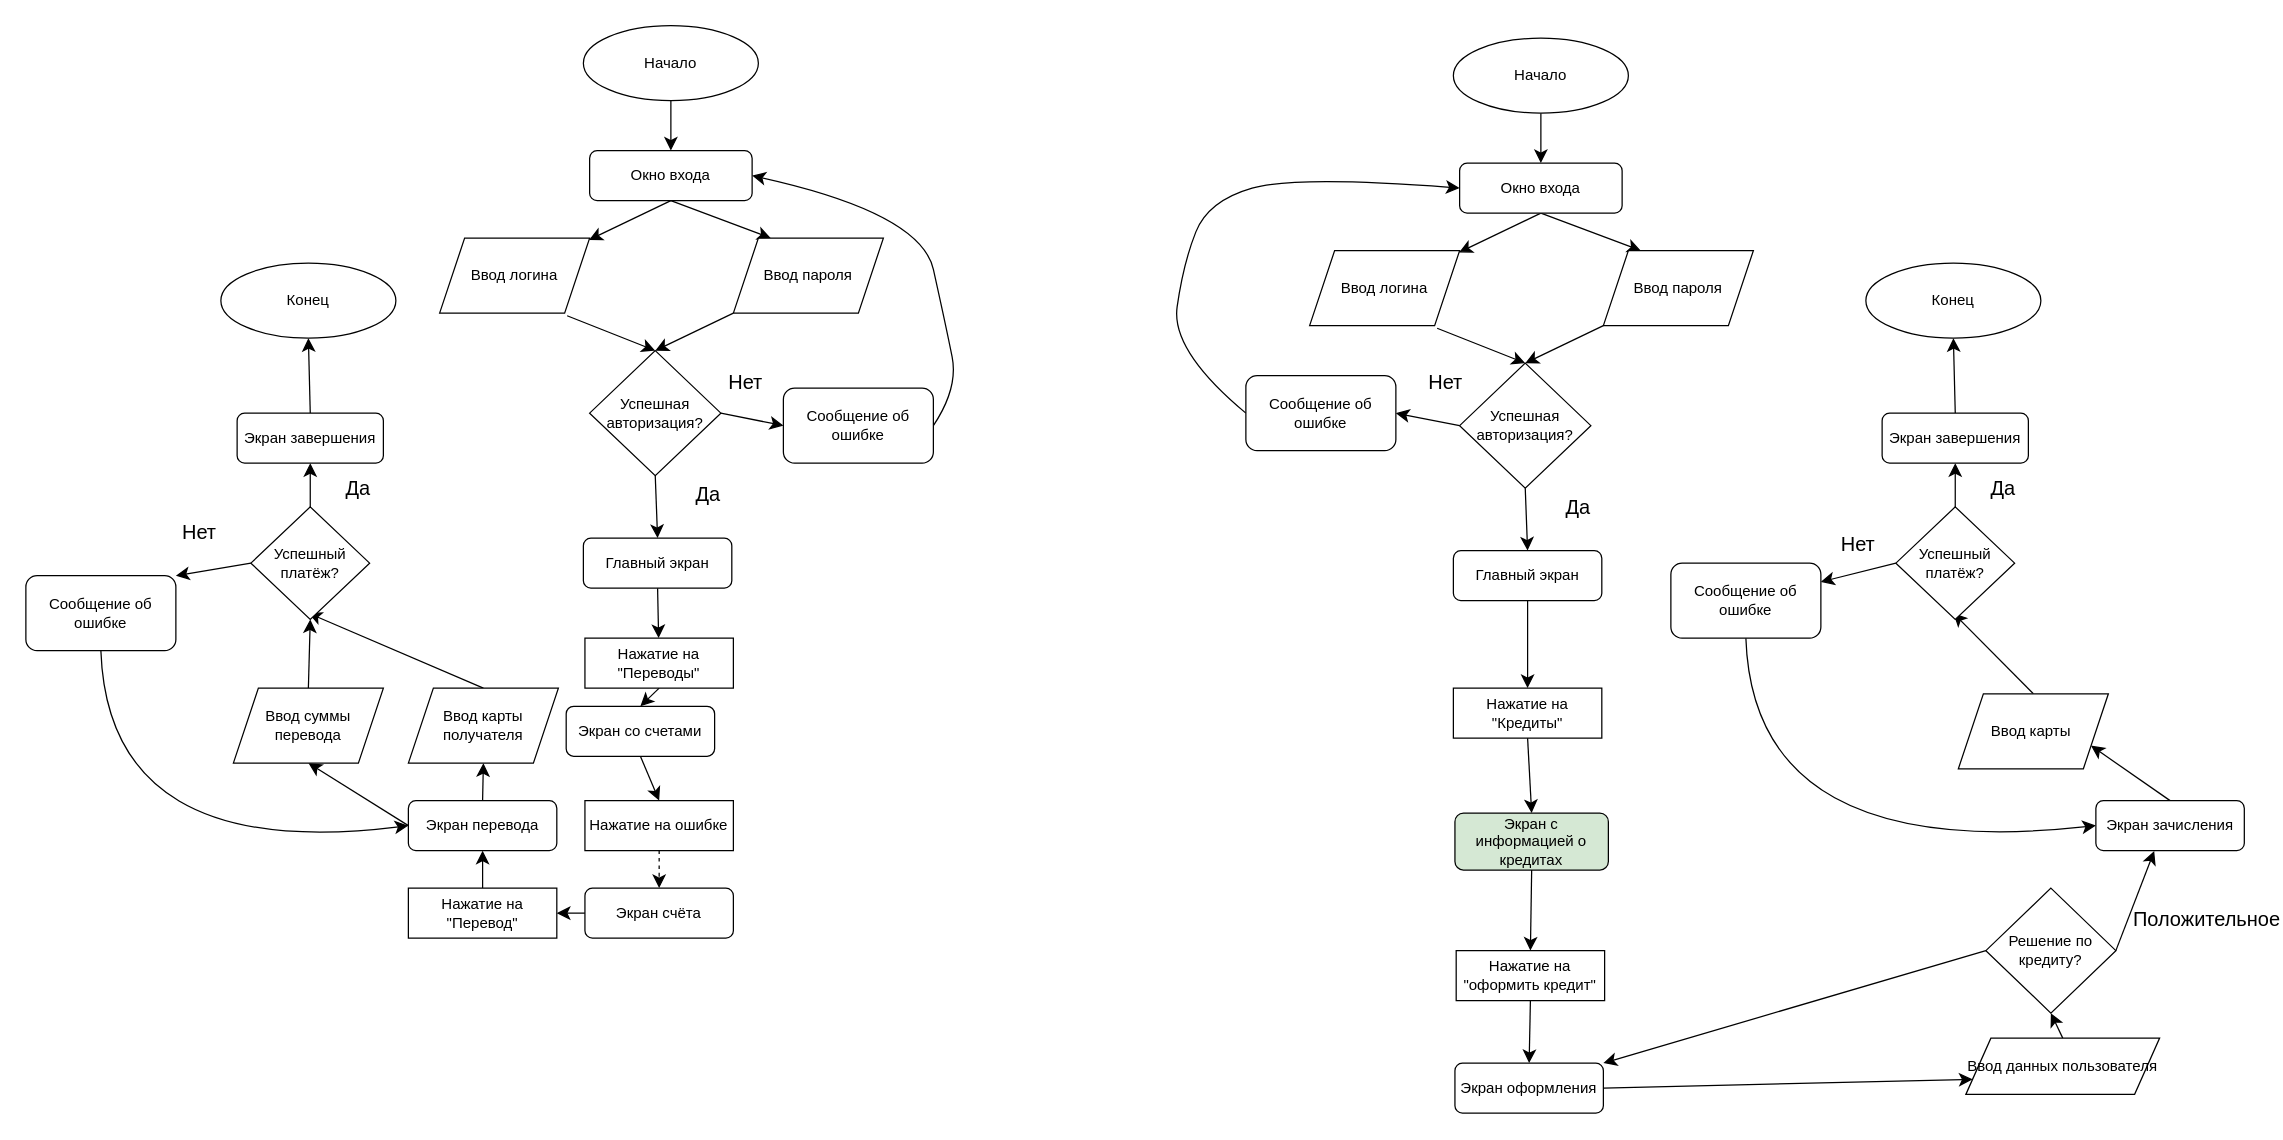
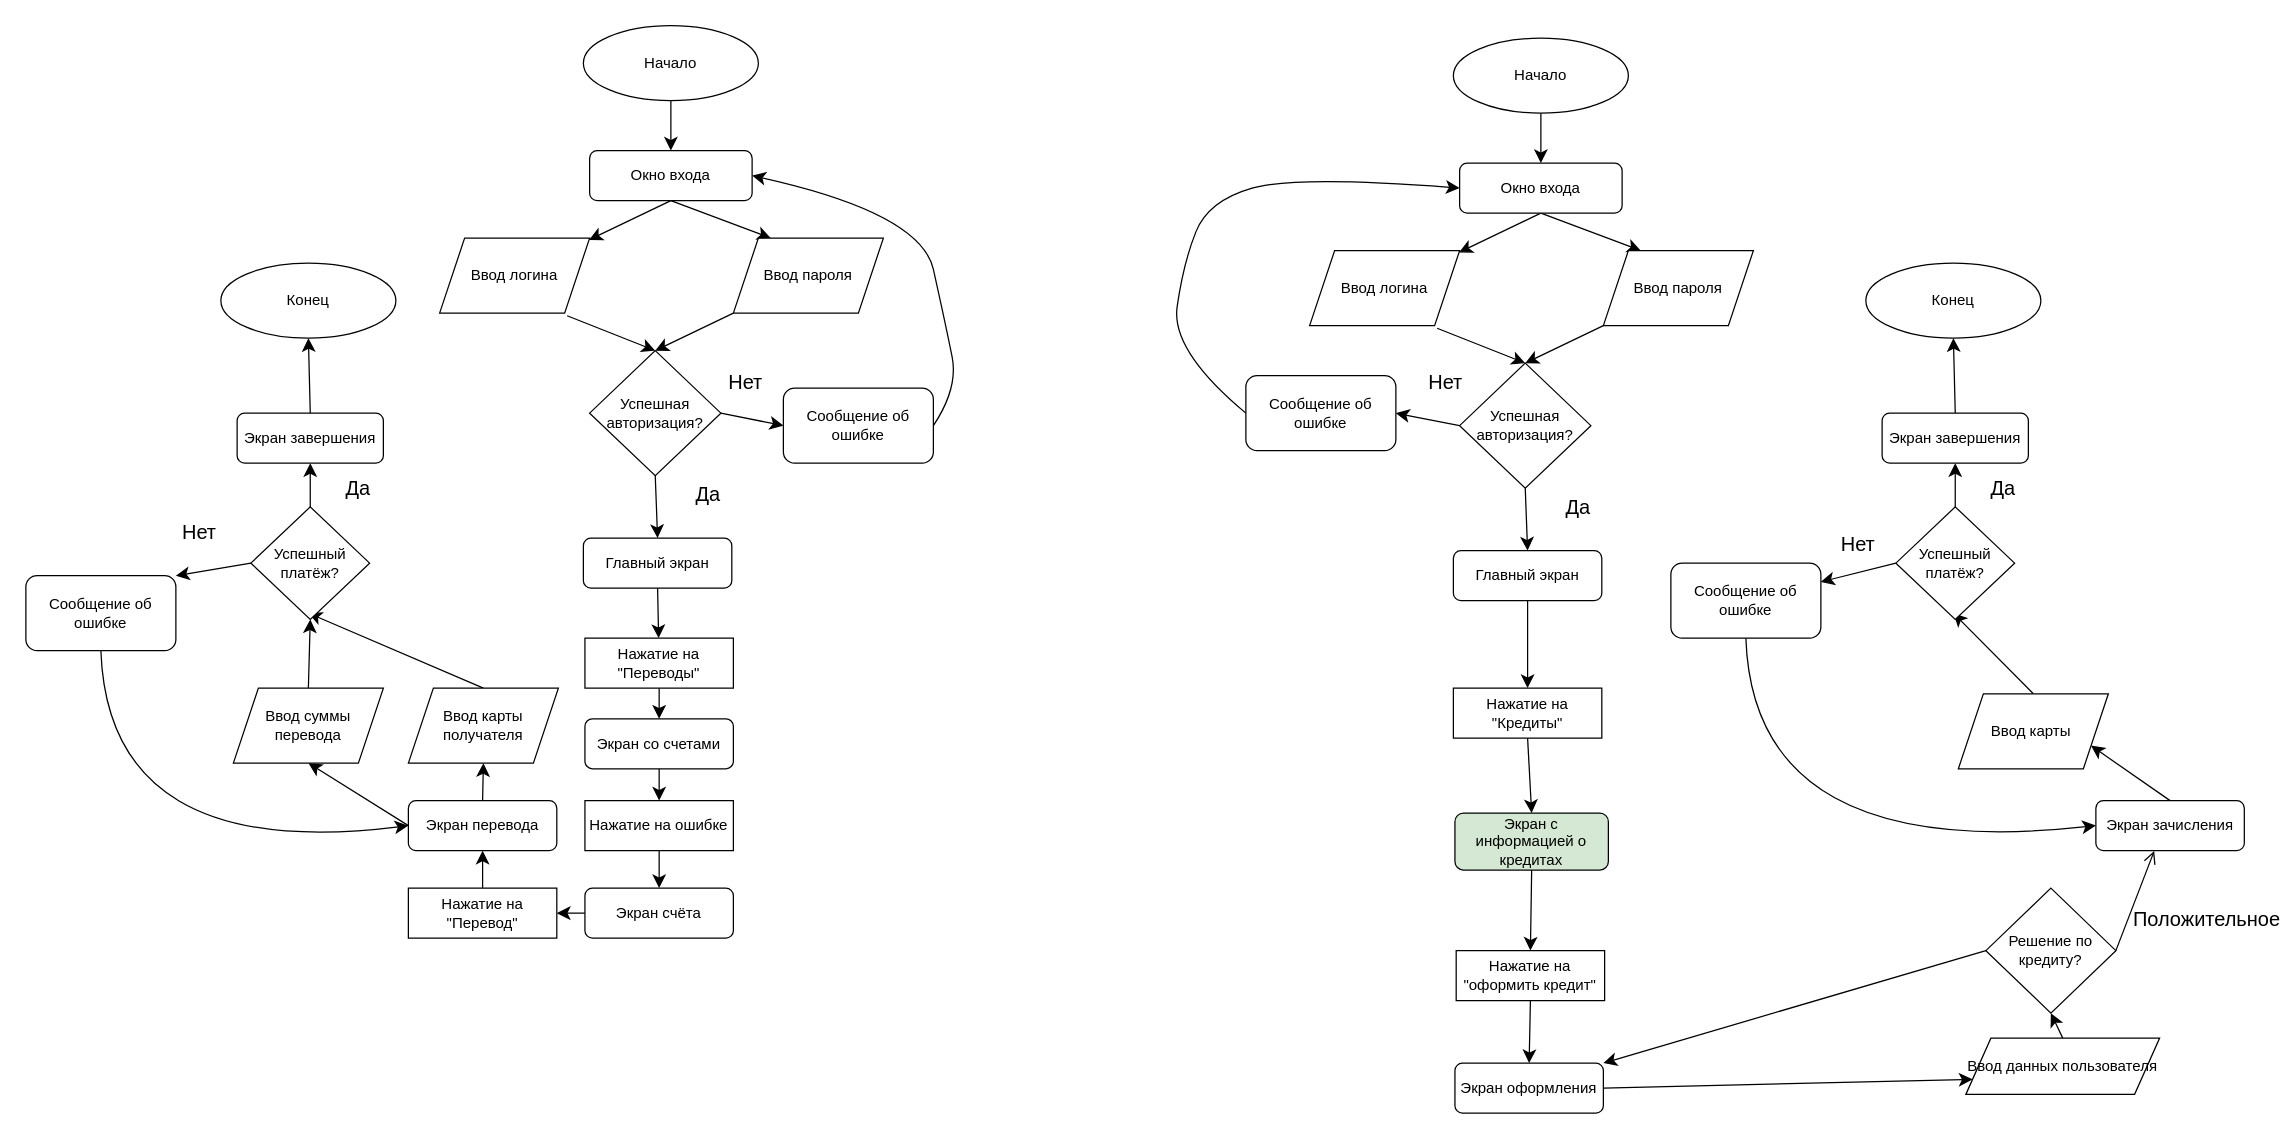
node "Экран со счетами": moved (640, 731) -> (659, 744)
edge "Решение по кредиту?" -> "Экран зачисления": arrowhead classic -> open
edge "Нажатие на ошибке" -> "Экран счёта": style dashed -> solid
